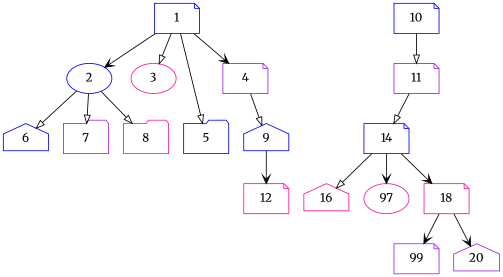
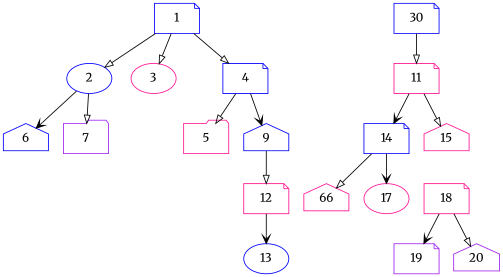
node "10": label "10" -> "30"
edge "1" -> "4": arrowhead vee -> onormal
edge "1" -> "2": arrowhead vee -> onormal
edge "1" -> "5": now "4" -> "5"
node "4": color purple -> blue
node "11": color purple -> deeppink
edge "11" -> "14": arrowhead onormal -> vee
edge "4" -> "9": arrowhead onormal -> vee
edge "2" -> "6": arrowhead onormal -> vee
node "8": removed
node "5": color blue -> deeppink
node "15": added
edge "9" -> "12": arrowhead vee -> onormal
edge "14" -> "18": removed
node "16": label "16" -> "66"
node "97": label "97" -> "17"
edge "18" -> "20": arrowhead vee -> onormal
node "13": added
node "99": label "99" -> "19"
